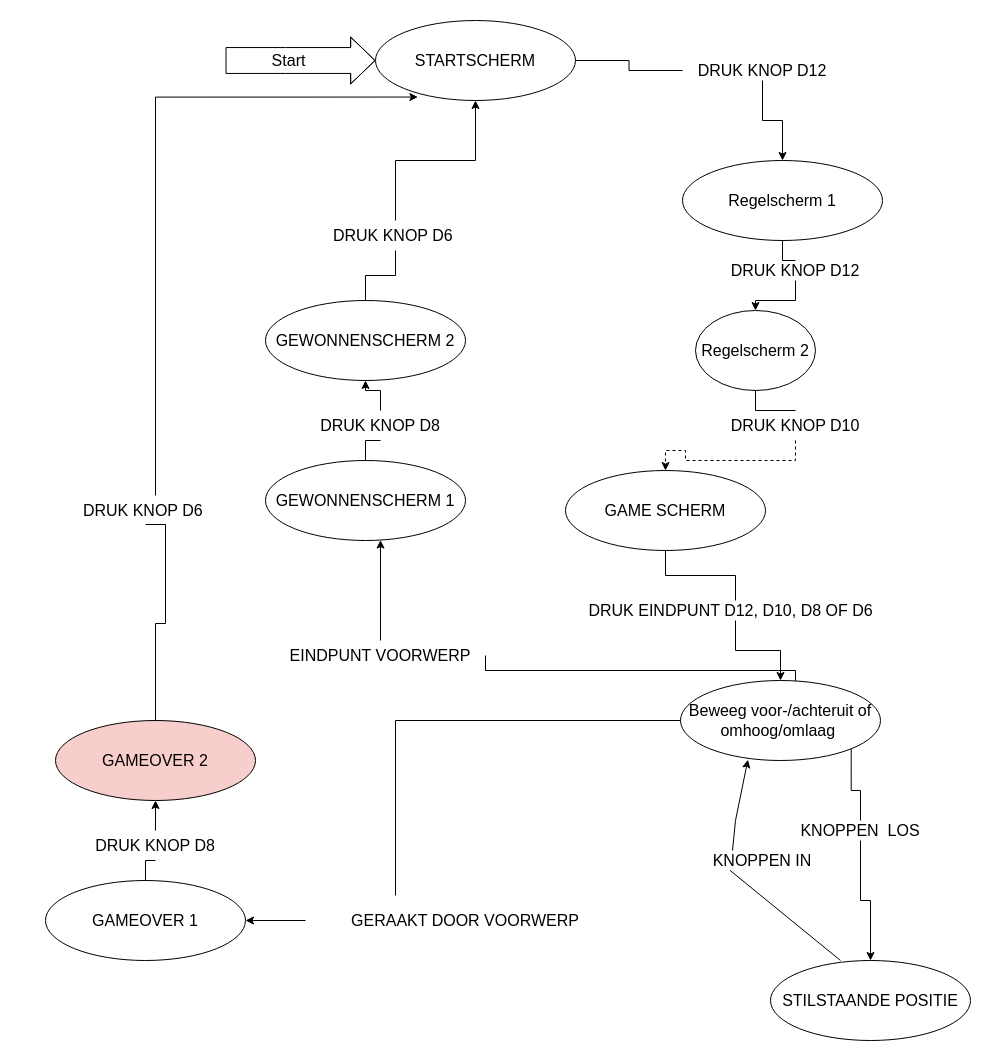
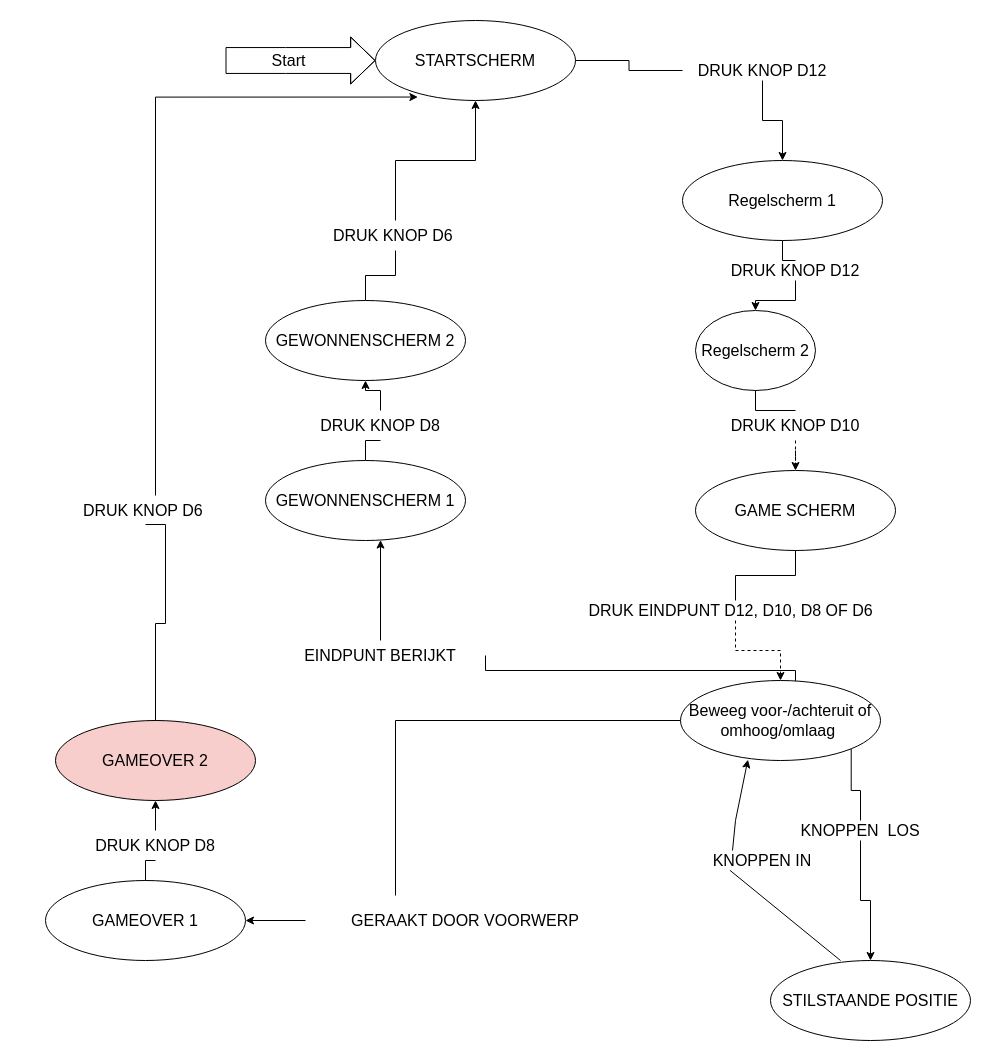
node "GAME SCHERM": moved (666, 511) -> (796, 511)
edge "DRUK EINDPUNT D12, D10, D8 OF D6" -> "Beweeg voor-/achteruit of omhoog/omlaag": style solid -> dashed
node "EINDPUNT VOORWERP": label "EINDPUNT VOORWERP" -> "EINDPUNT BERIJKT"
